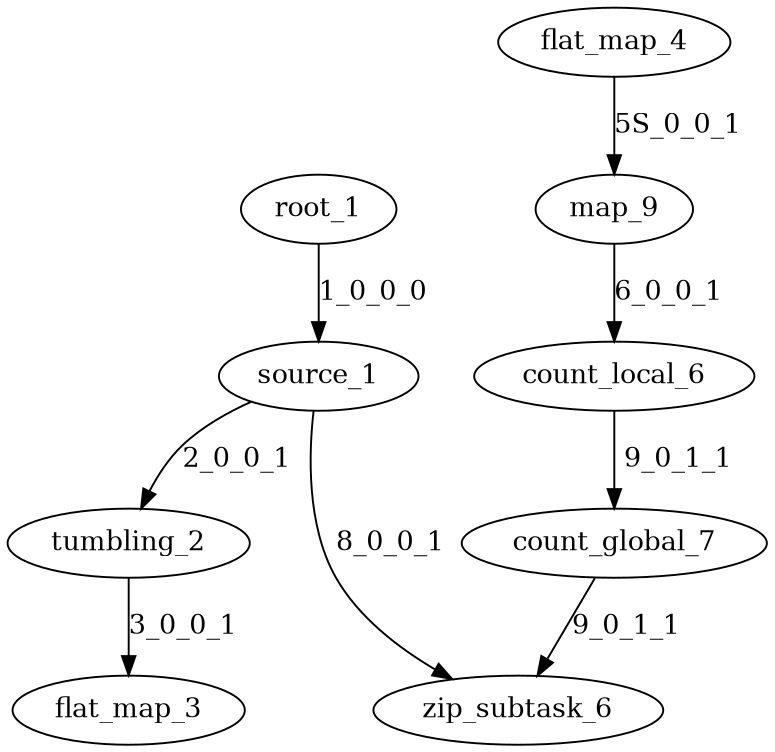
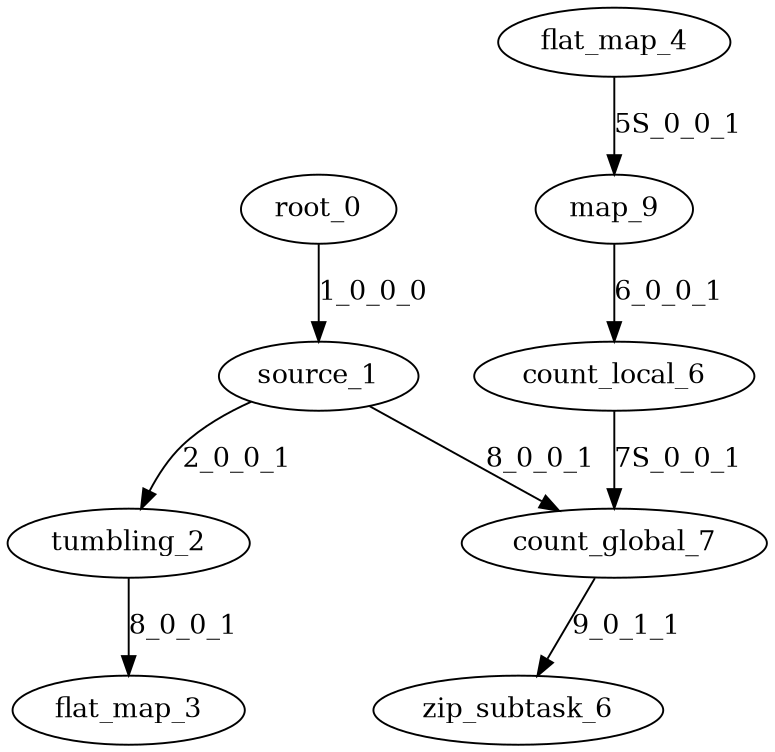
node "root_1": label "root_1" -> "root_0"
edge "count_local_6" -> "count_global_7": label "9_0_1_1" -> "7S_0_0_1"
edge "source_1" -> "zip_subtask_6": now "source_1" -> "count_global_7"
edge "tumbling_2" -> "flat_map_3": label "3_0_0_1" -> "8_0_0_1"
